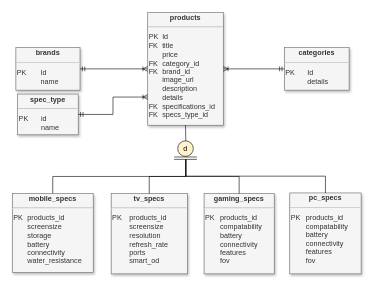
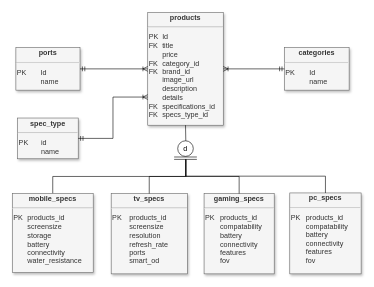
node "brands PK Id name": label "brands PK Id name" -> "ports PK Id name"
node "categories PK Id details": label "categories PK Id details" -> "categories PK Id name"
node "spec_type PK id name": moved (48, 114) -> (48, 138)
node "d": fillcolor #fff2cc -> #ffffff
